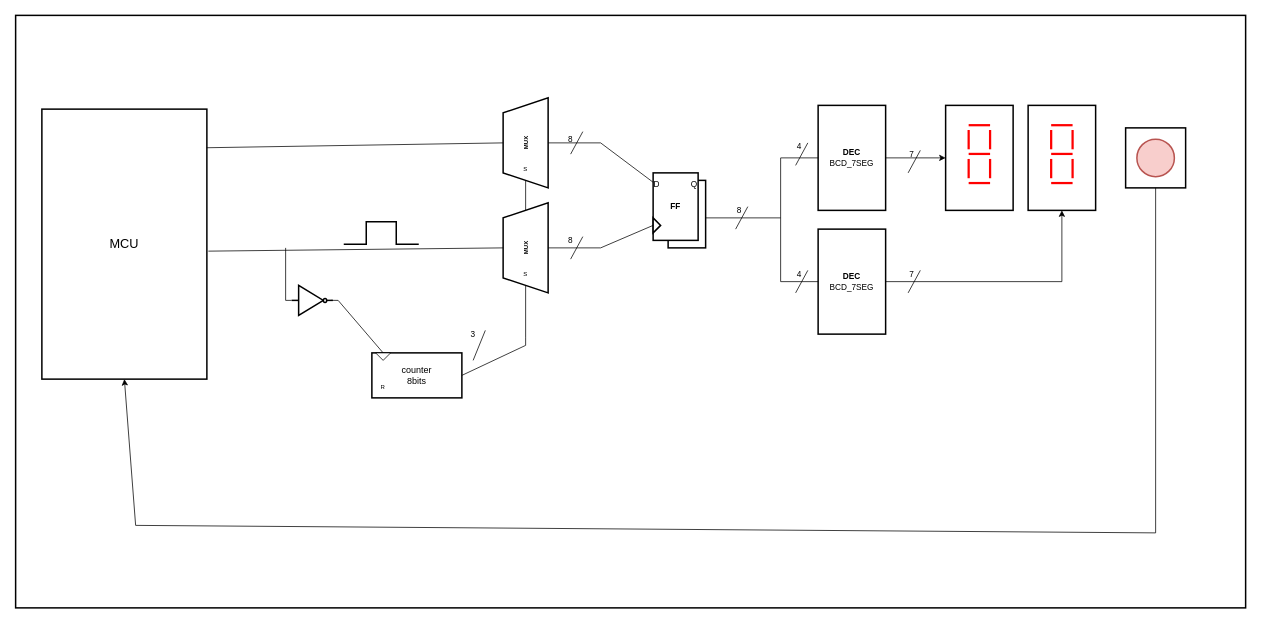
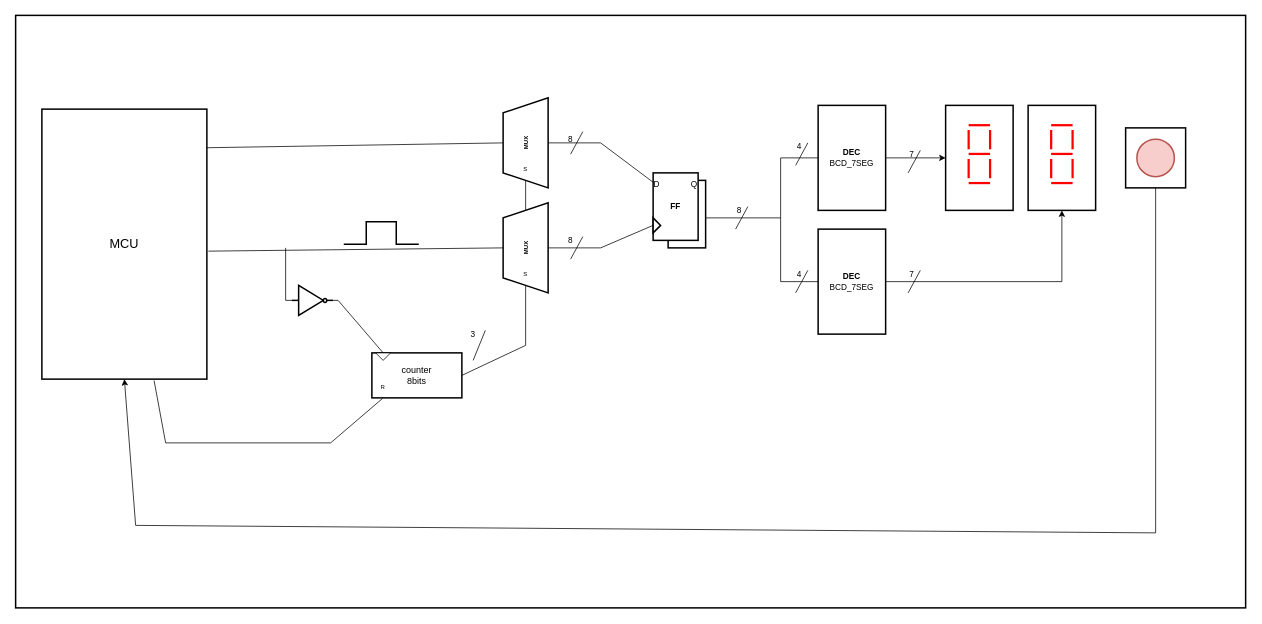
edge "MCU" -- "counter 8bits": added
